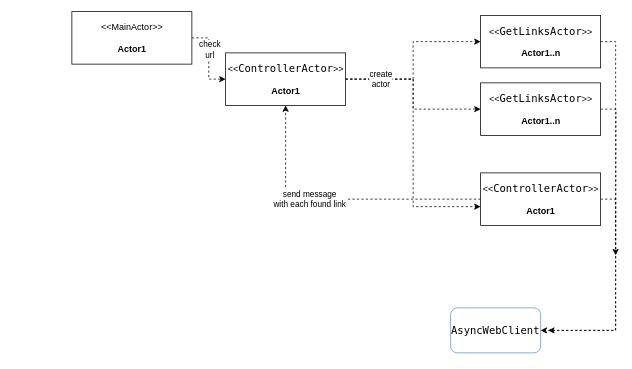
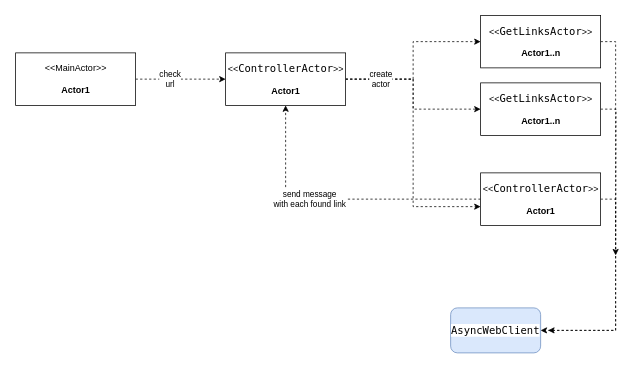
node "<<MainActor>> Actor1": moved (132, 38) -> (75, 79)
node "AsyncWebClient": fillcolor #ffffff -> #dae8fc
